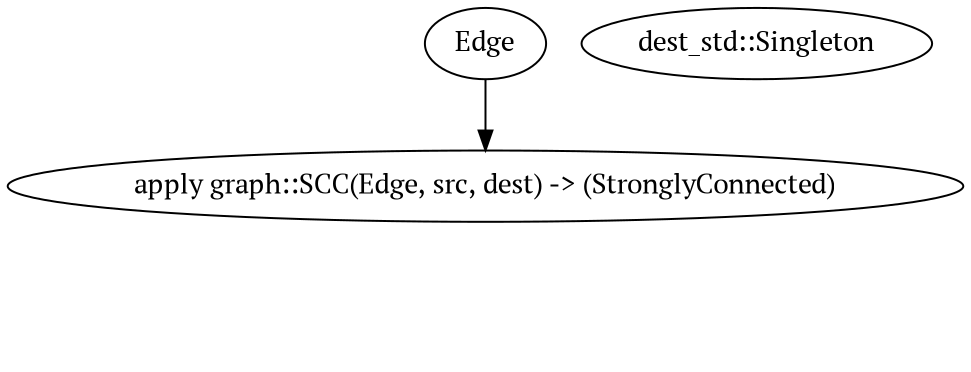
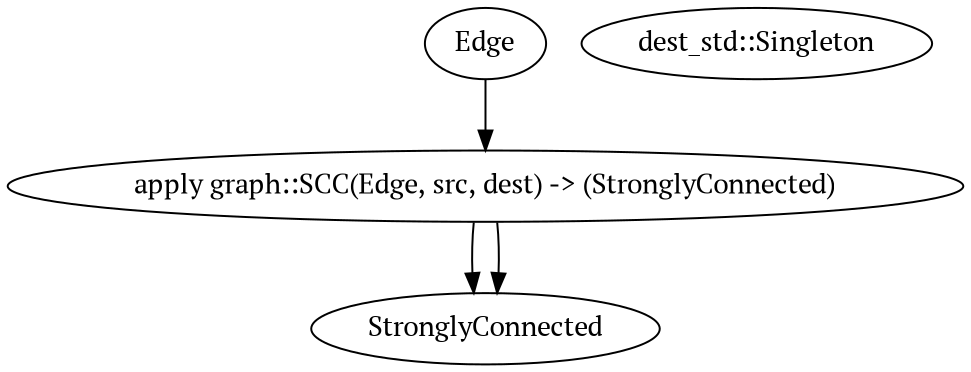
node "StronglyConnected": added
